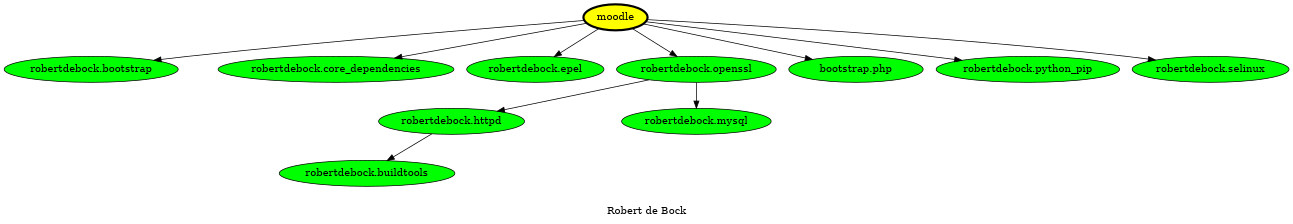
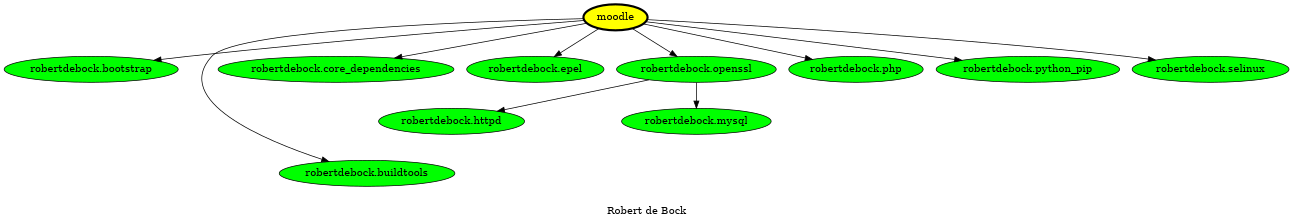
node "bootstrap.php": label "bootstrap.php" -> "robertdebock.php"
edge "robertdebock.httpd" -> "robertdebock.buildtools": now "moodle" -> "robertdebock.buildtools"
